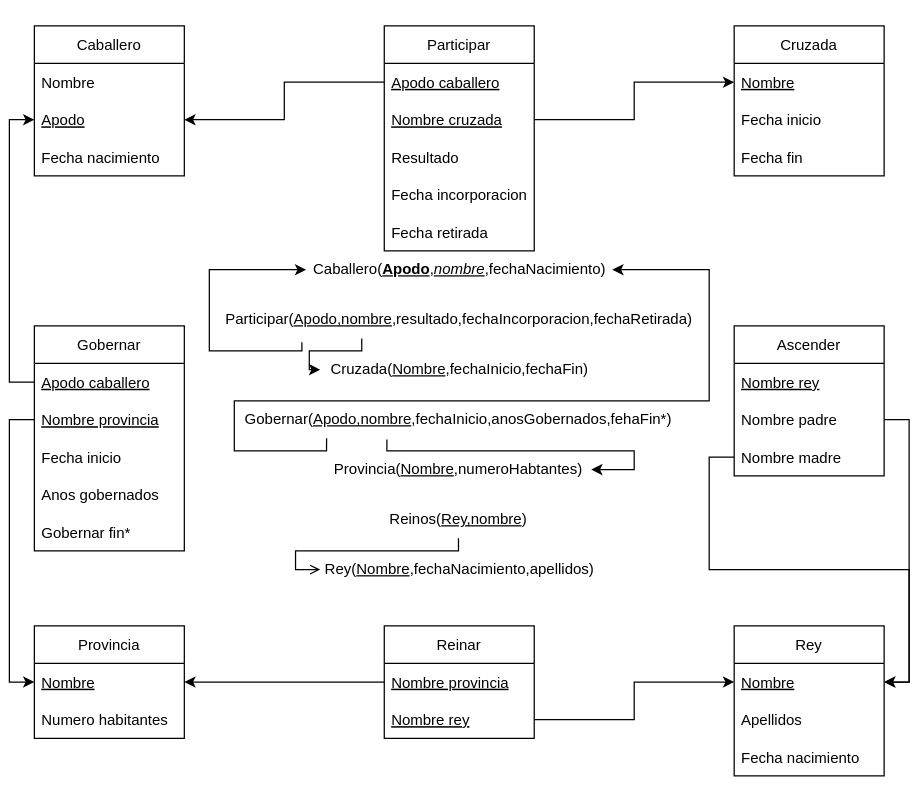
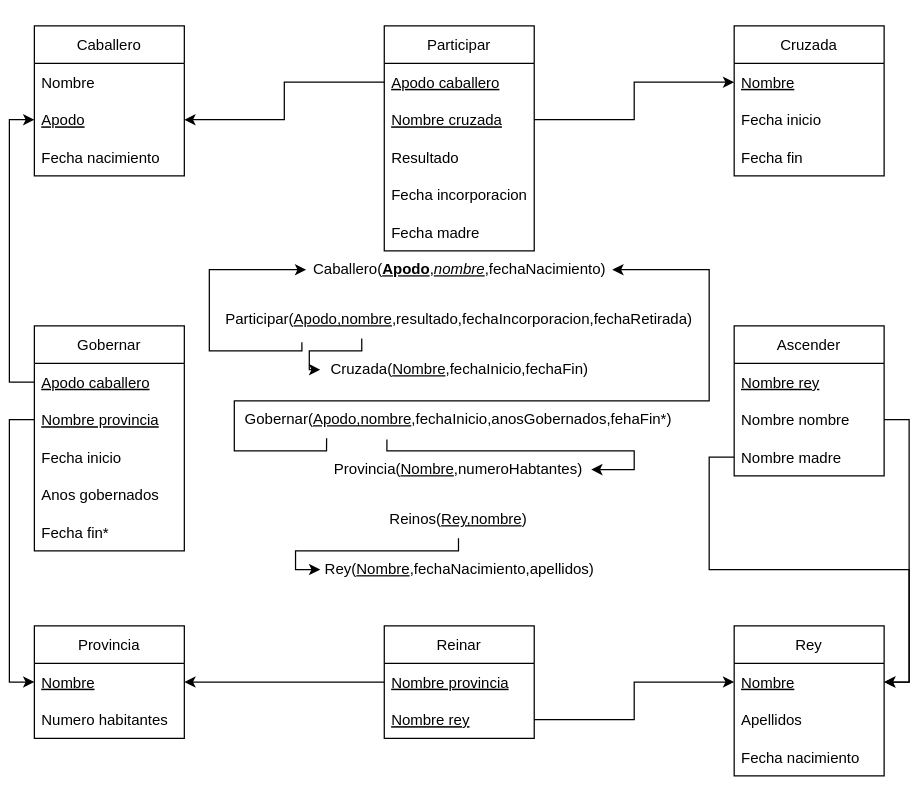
node "Fecha retirada": label "Fecha retirada" -> "Fecha madre"
node "Nombre padre": label "Nombre padre" -> "Nombre nombre"
node "Gobernar fin*": label "Gobernar fin*" -> "Fecha fin*"
edge "Reinos(Rey,nombre)" -> "Rey(Nombre,fechaNacimiento,apellidos)": arrowhead open -> classic
